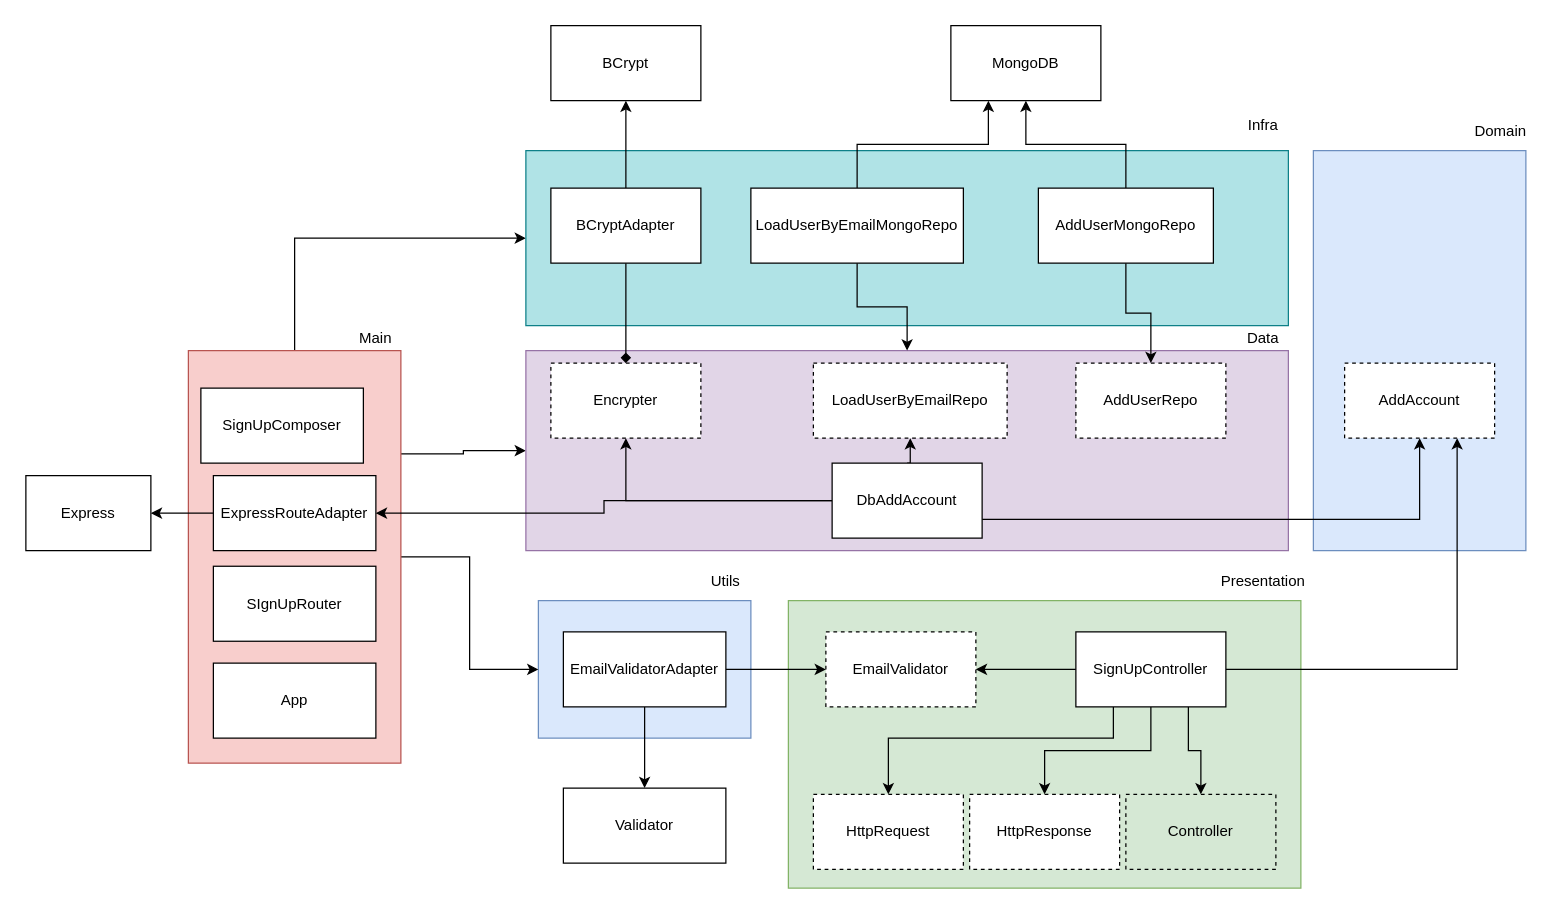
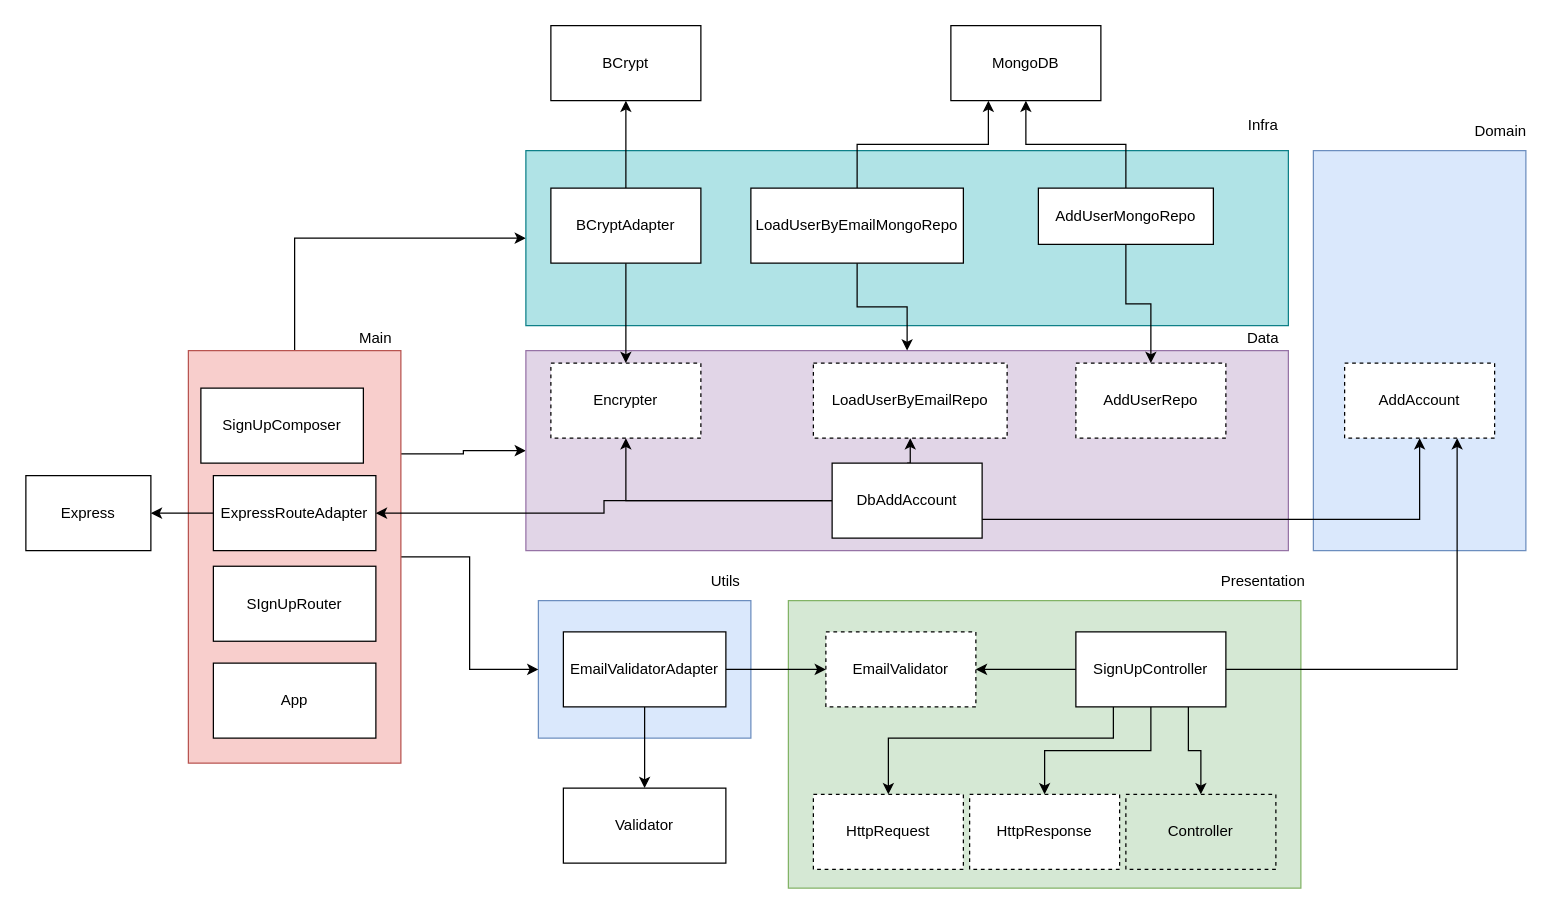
node "AddUserMongoRepo": size 175x75 -> 175x56
edge "BCryptAdapter" -> "Encrypter": arrowhead diamond -> classic
